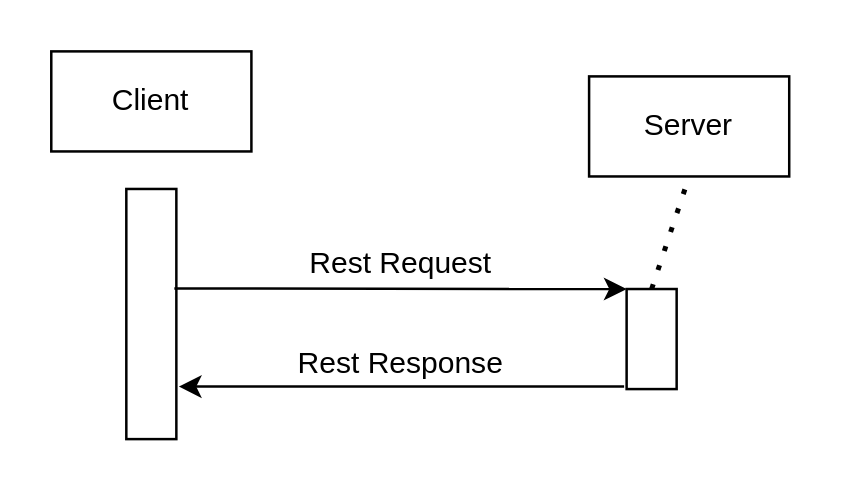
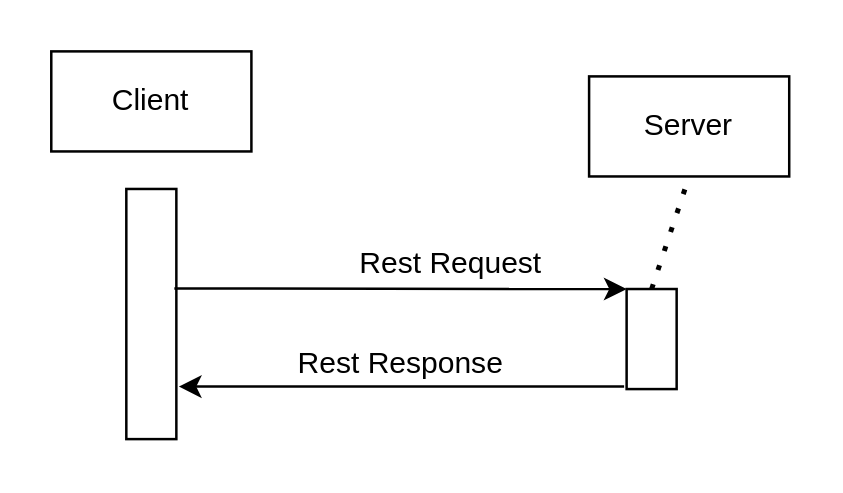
node "Rest Request": moved (401, 264) -> (451, 264)
